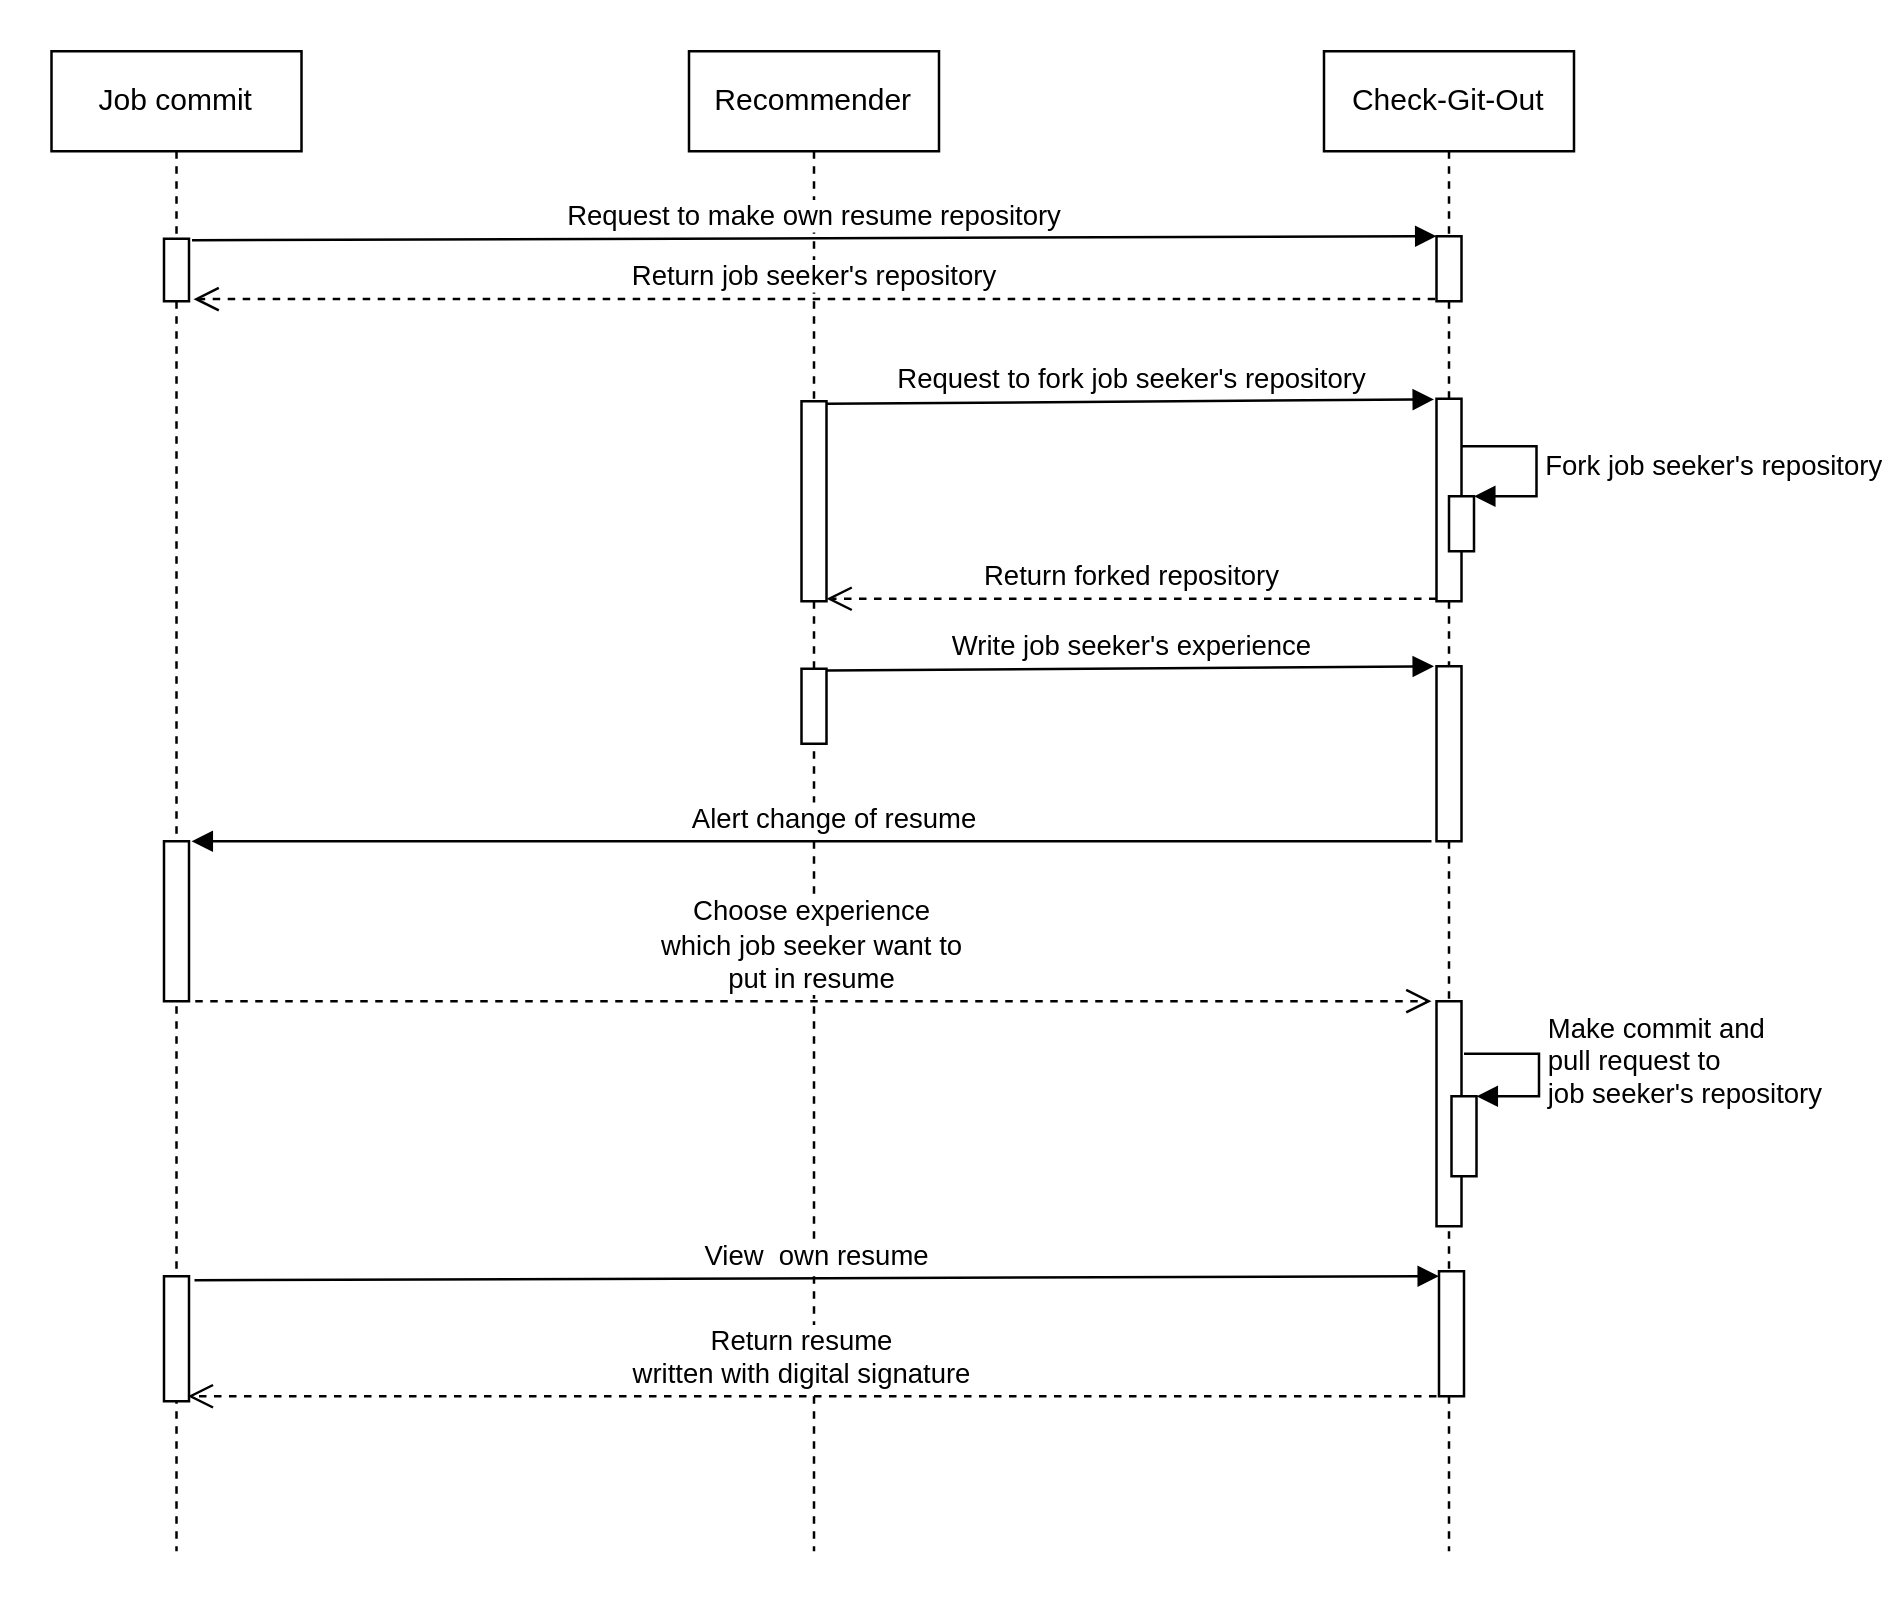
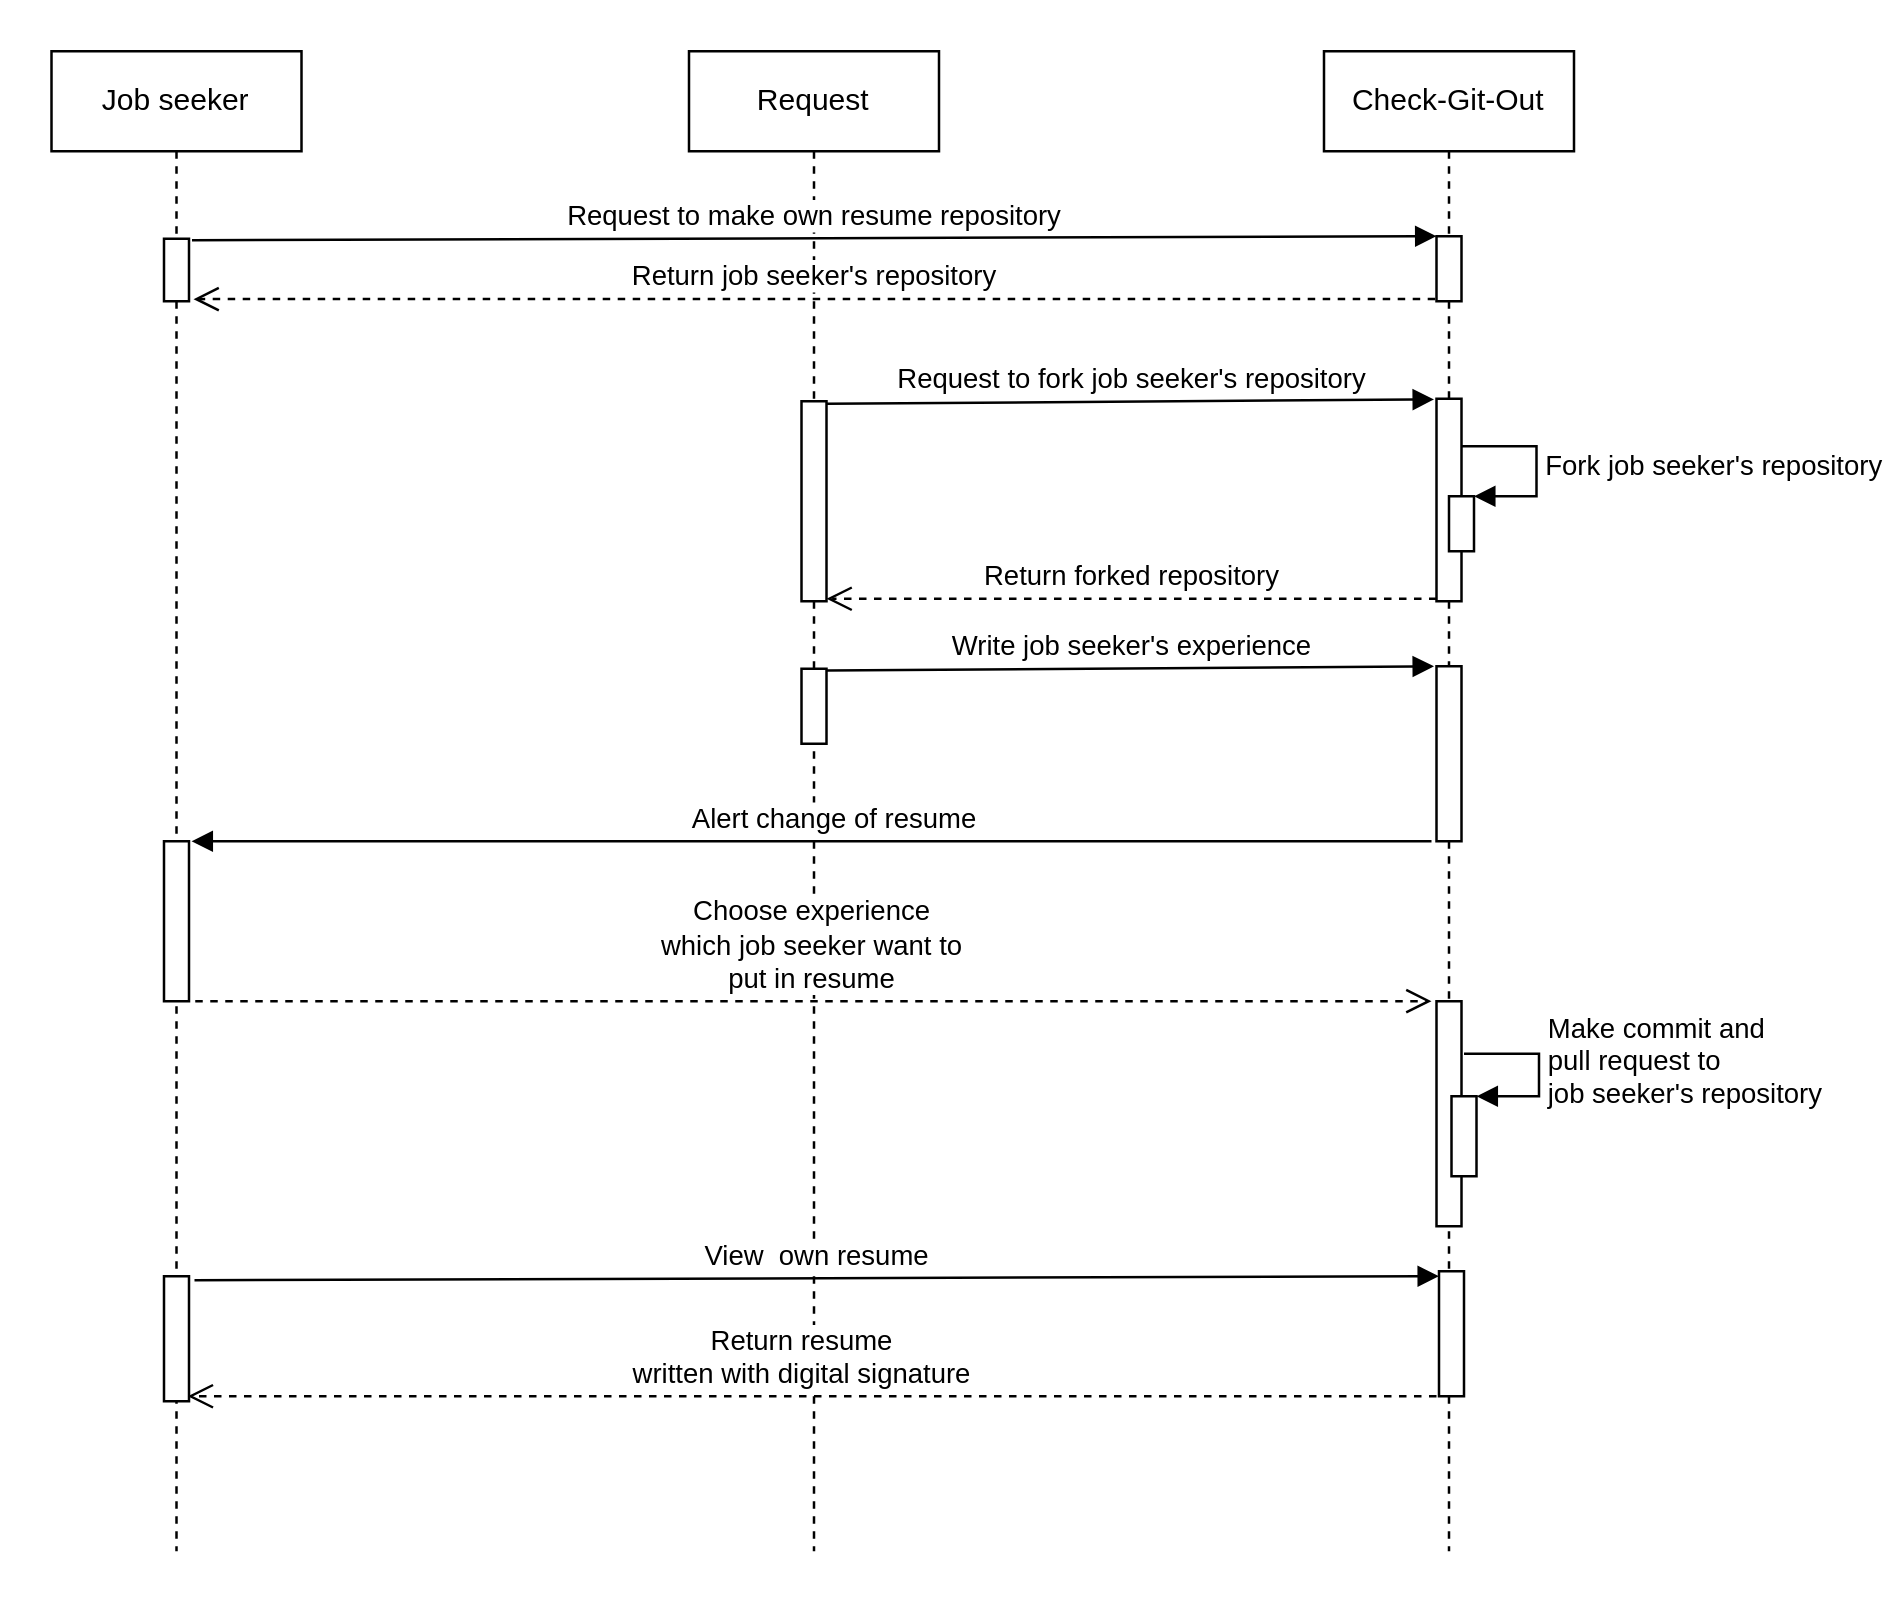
node "Job commit": label "Job commit" -> "Job seeker"
node "Recommender": label "Recommender" -> "Request"
